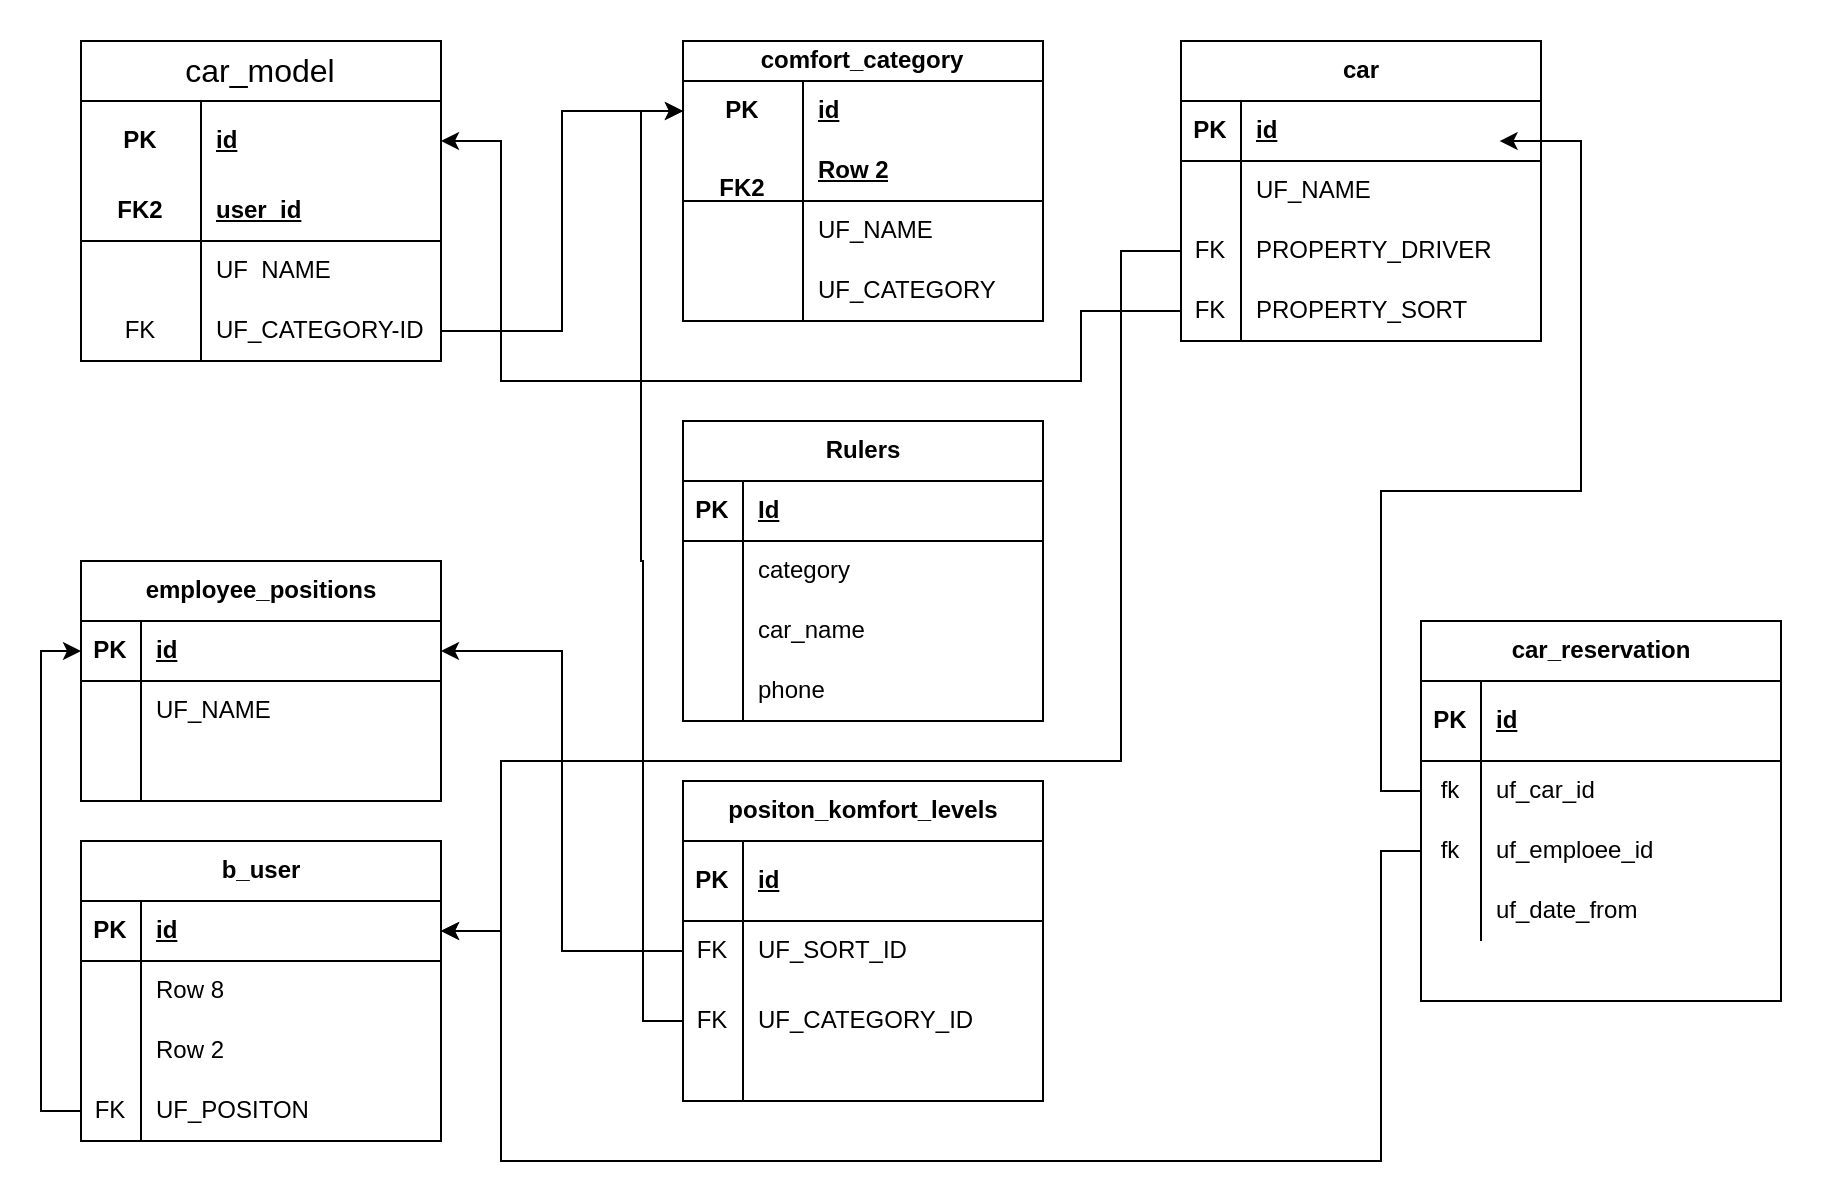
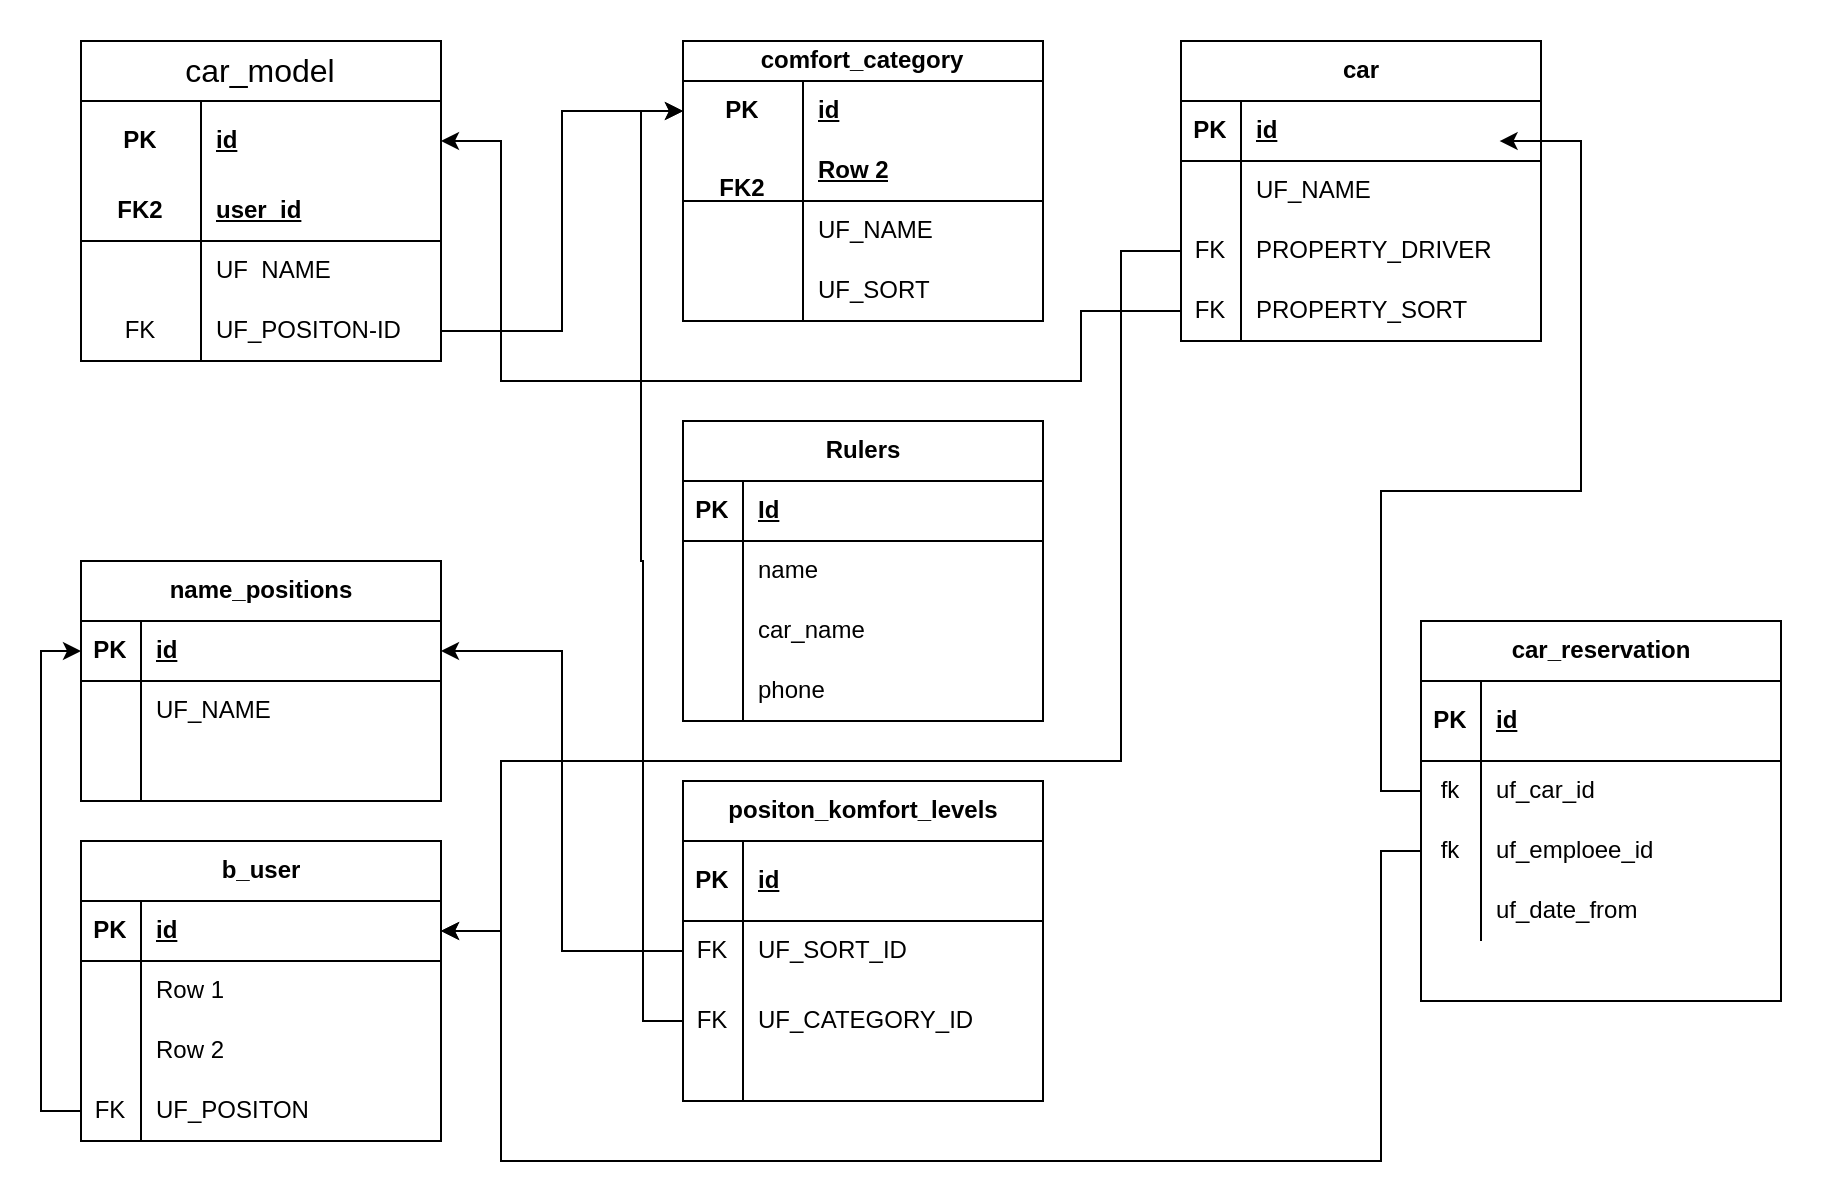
node "UF_CATEGORY": label "UF_CATEGORY" -> "UF_SORT"
node "UF_CATEGORY-ID": label "UF_CATEGORY-ID" -> "UF_POSITON-ID"
node "category": label "category" -> "name"
node "employee_positions": label "employee_positions" -> "name_positions"
node "Row 8": label "Row 8" -> "Row 1"
